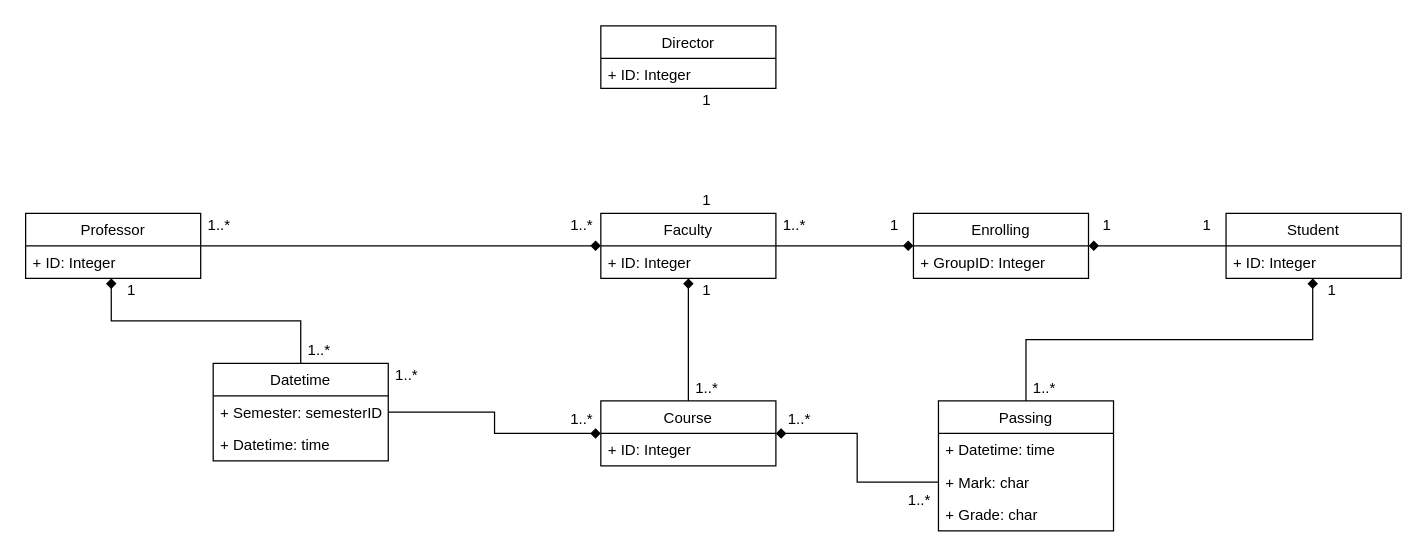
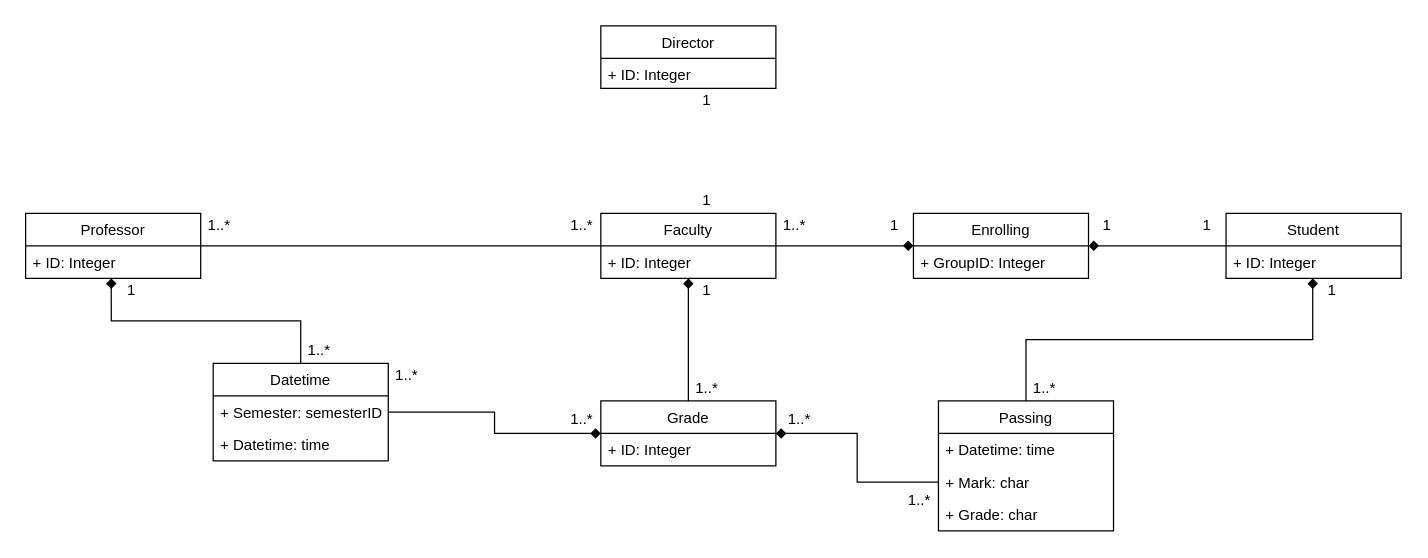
edge "Professor" -> "Faculty": arrowhead diamond -> none
node "Course": label "Course" -> "Grade"
